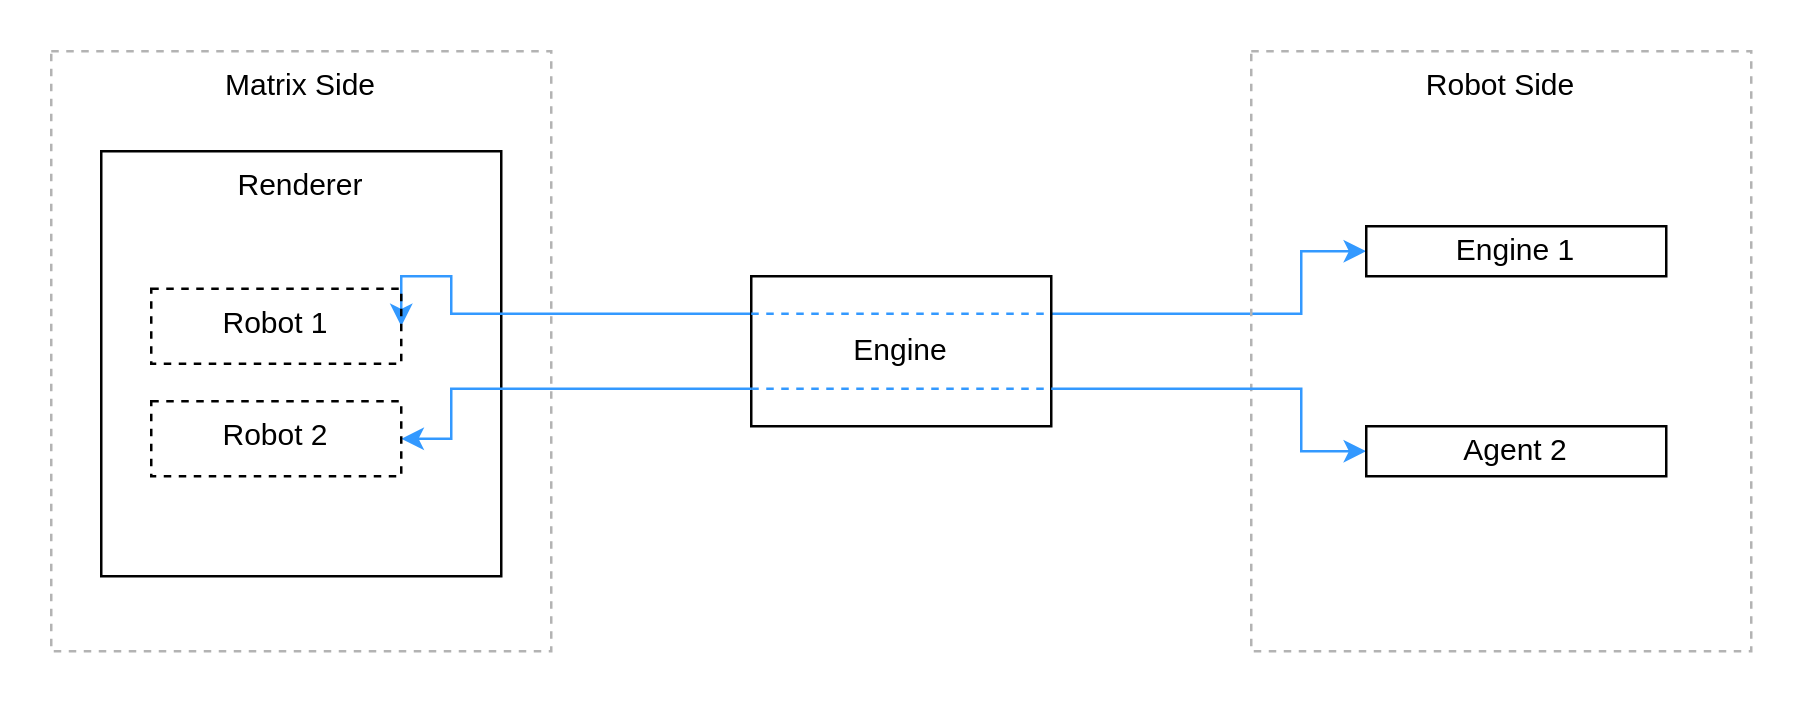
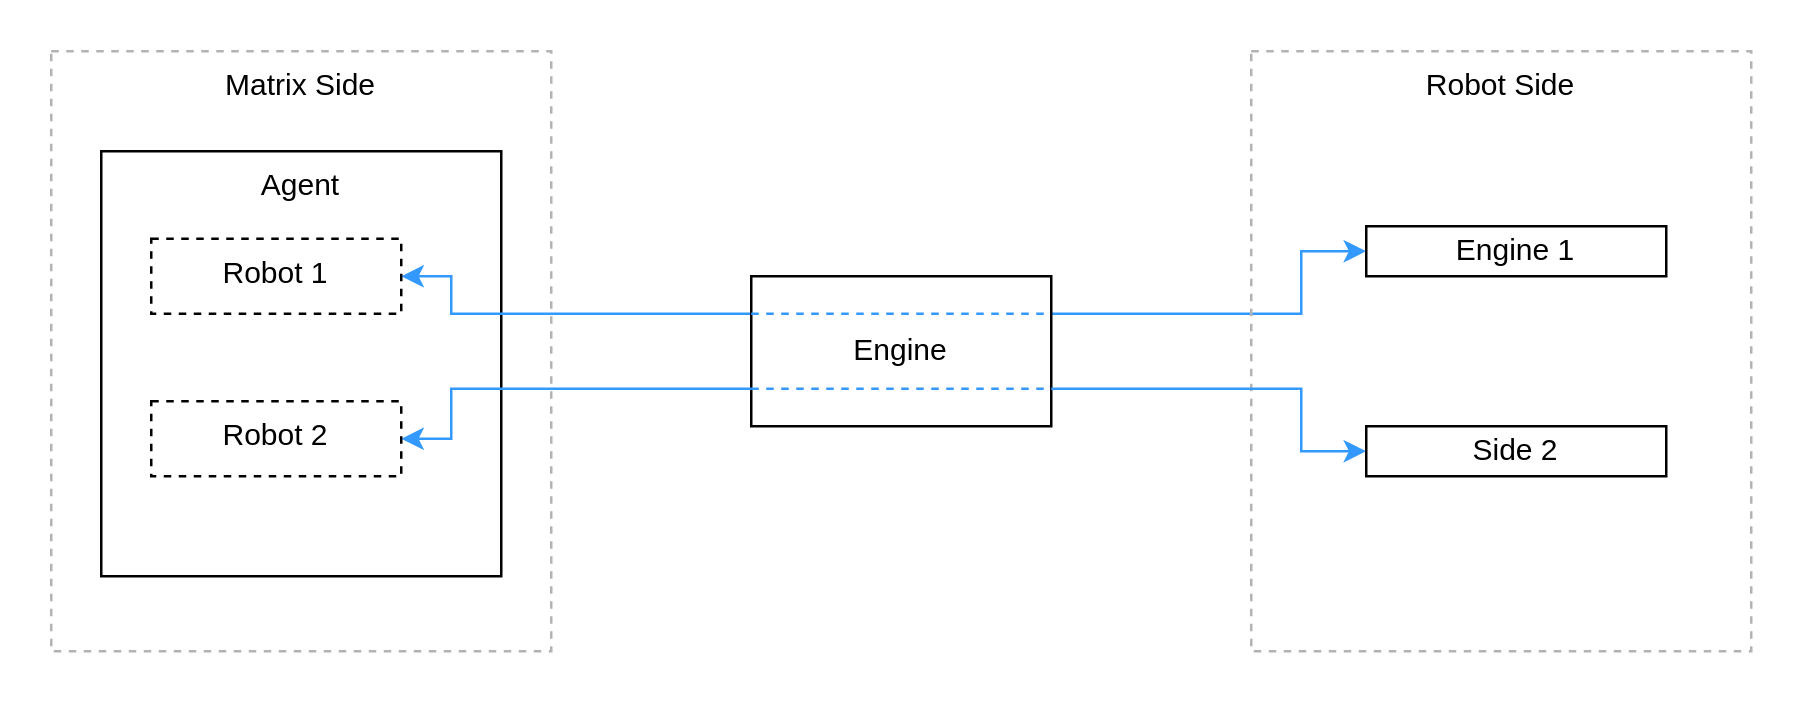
node "Renderer": label "Renderer" -> "Agent"
node "Robot 1": moved (276, 326) -> (276, 276)
node "Agent 2": label "Agent 2" -> "Side 2"
